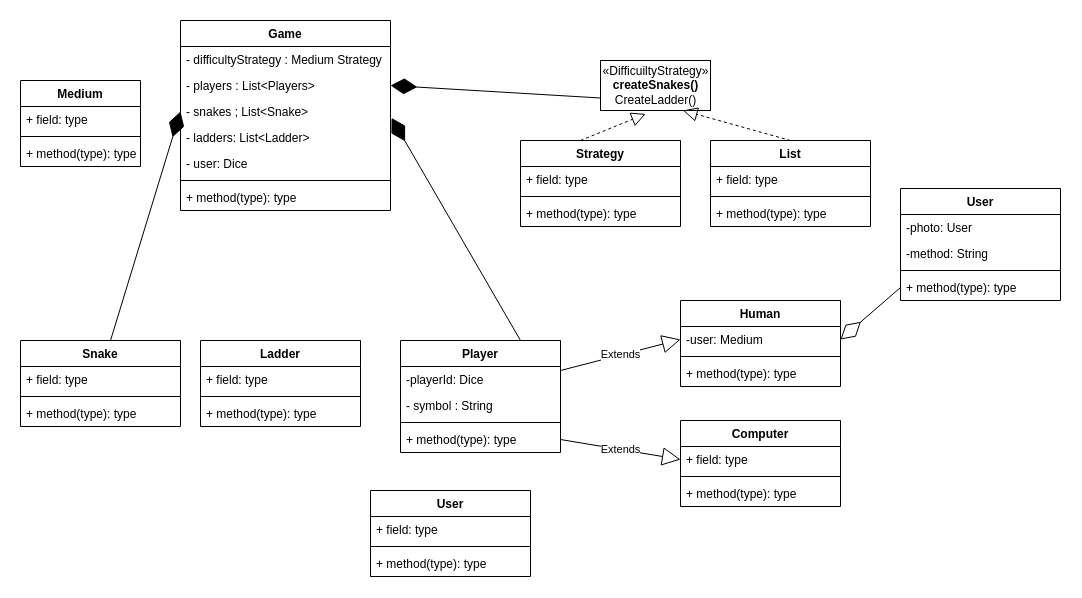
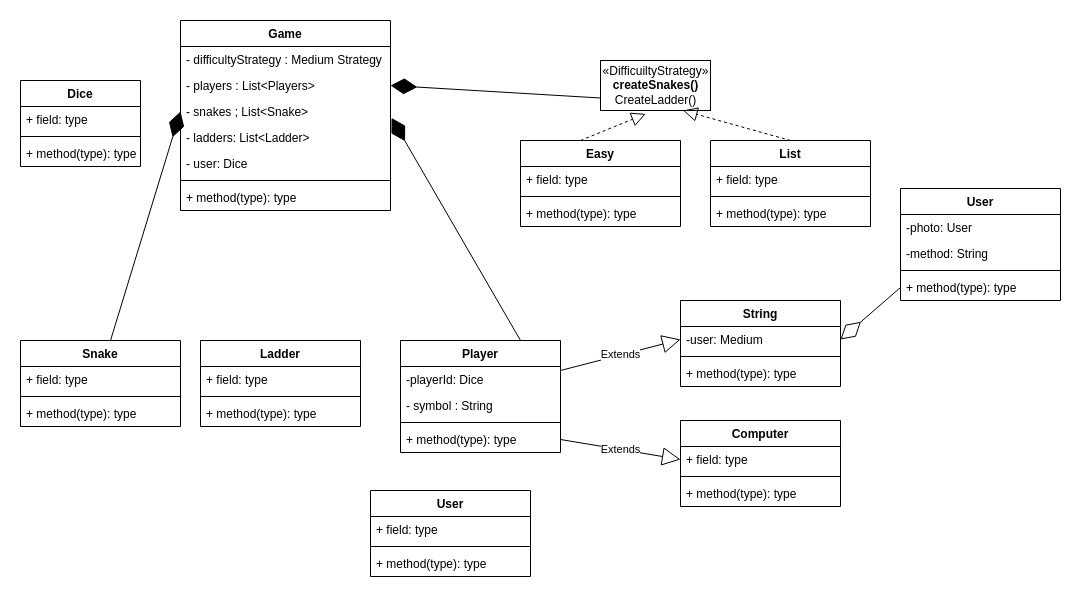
node "Medium": label "Medium" -> "Dice"
node "Strategy": label "Strategy" -> "Easy"
node "Human": label "Human" -> "String"
